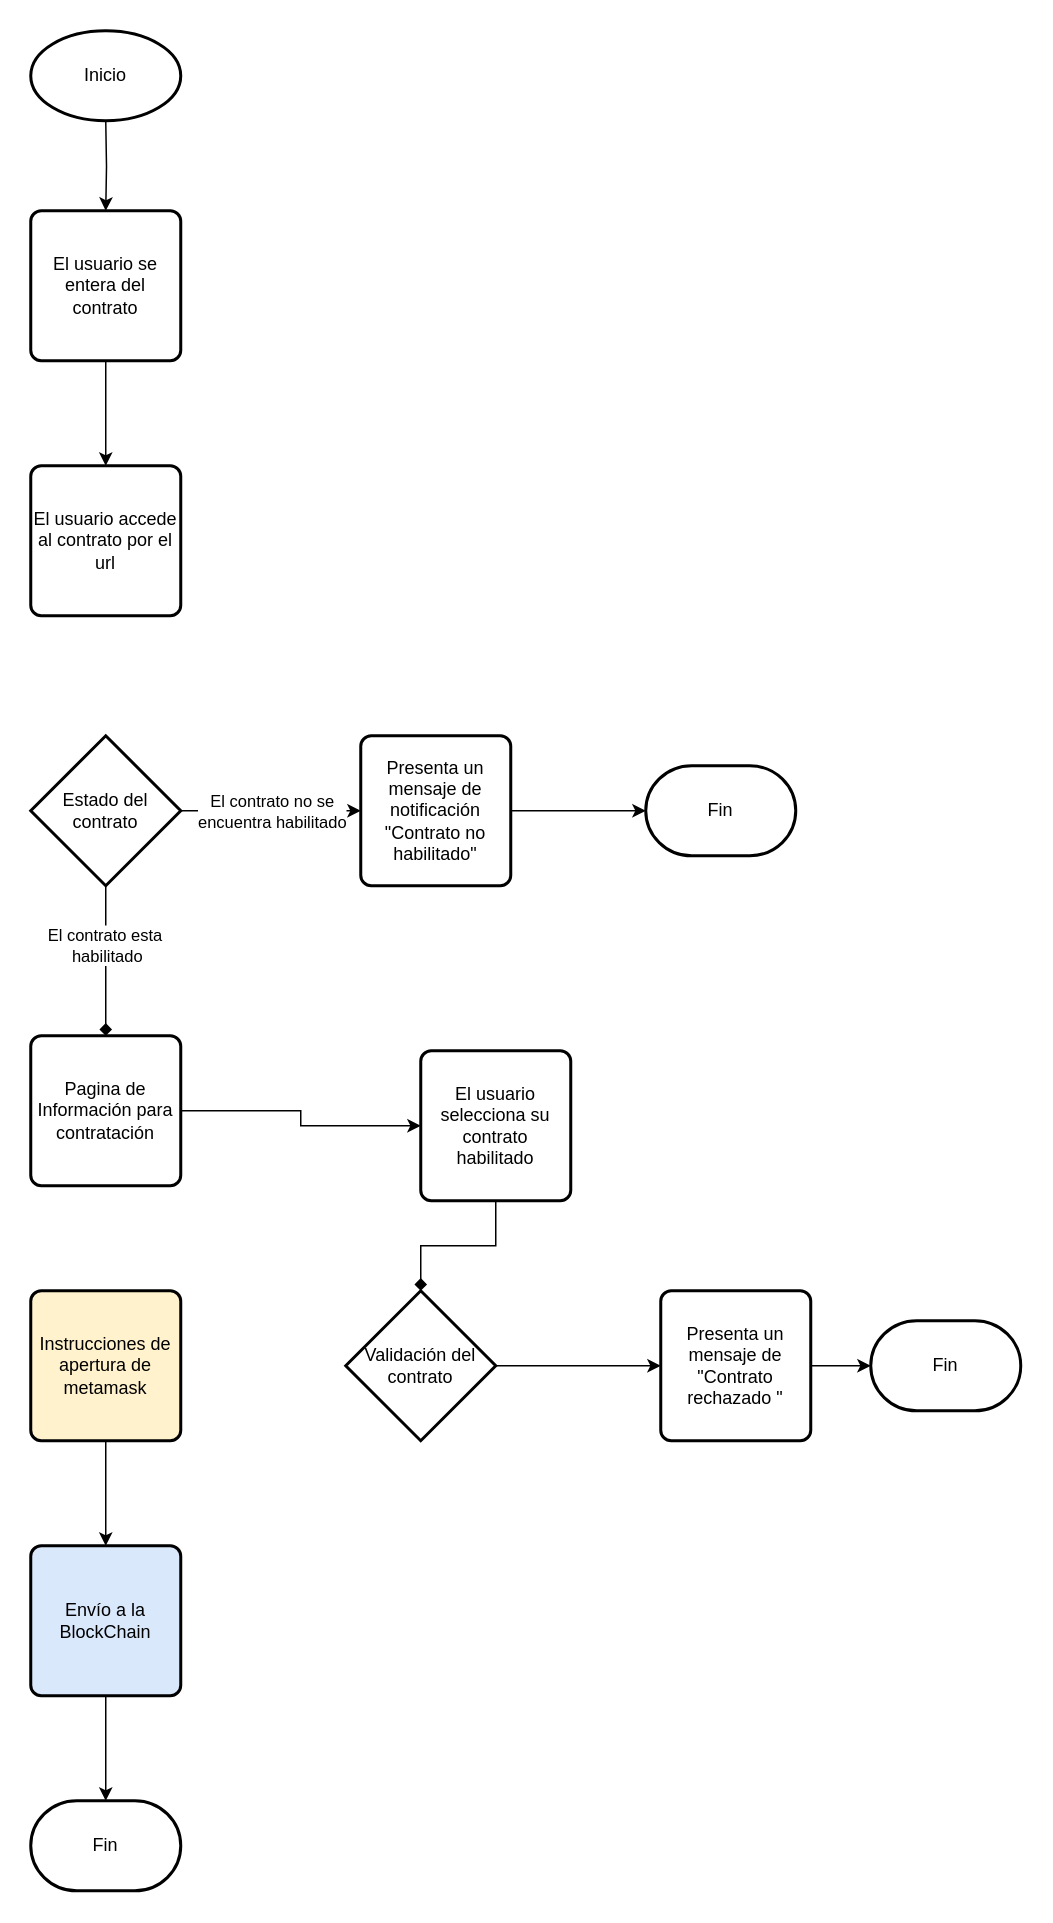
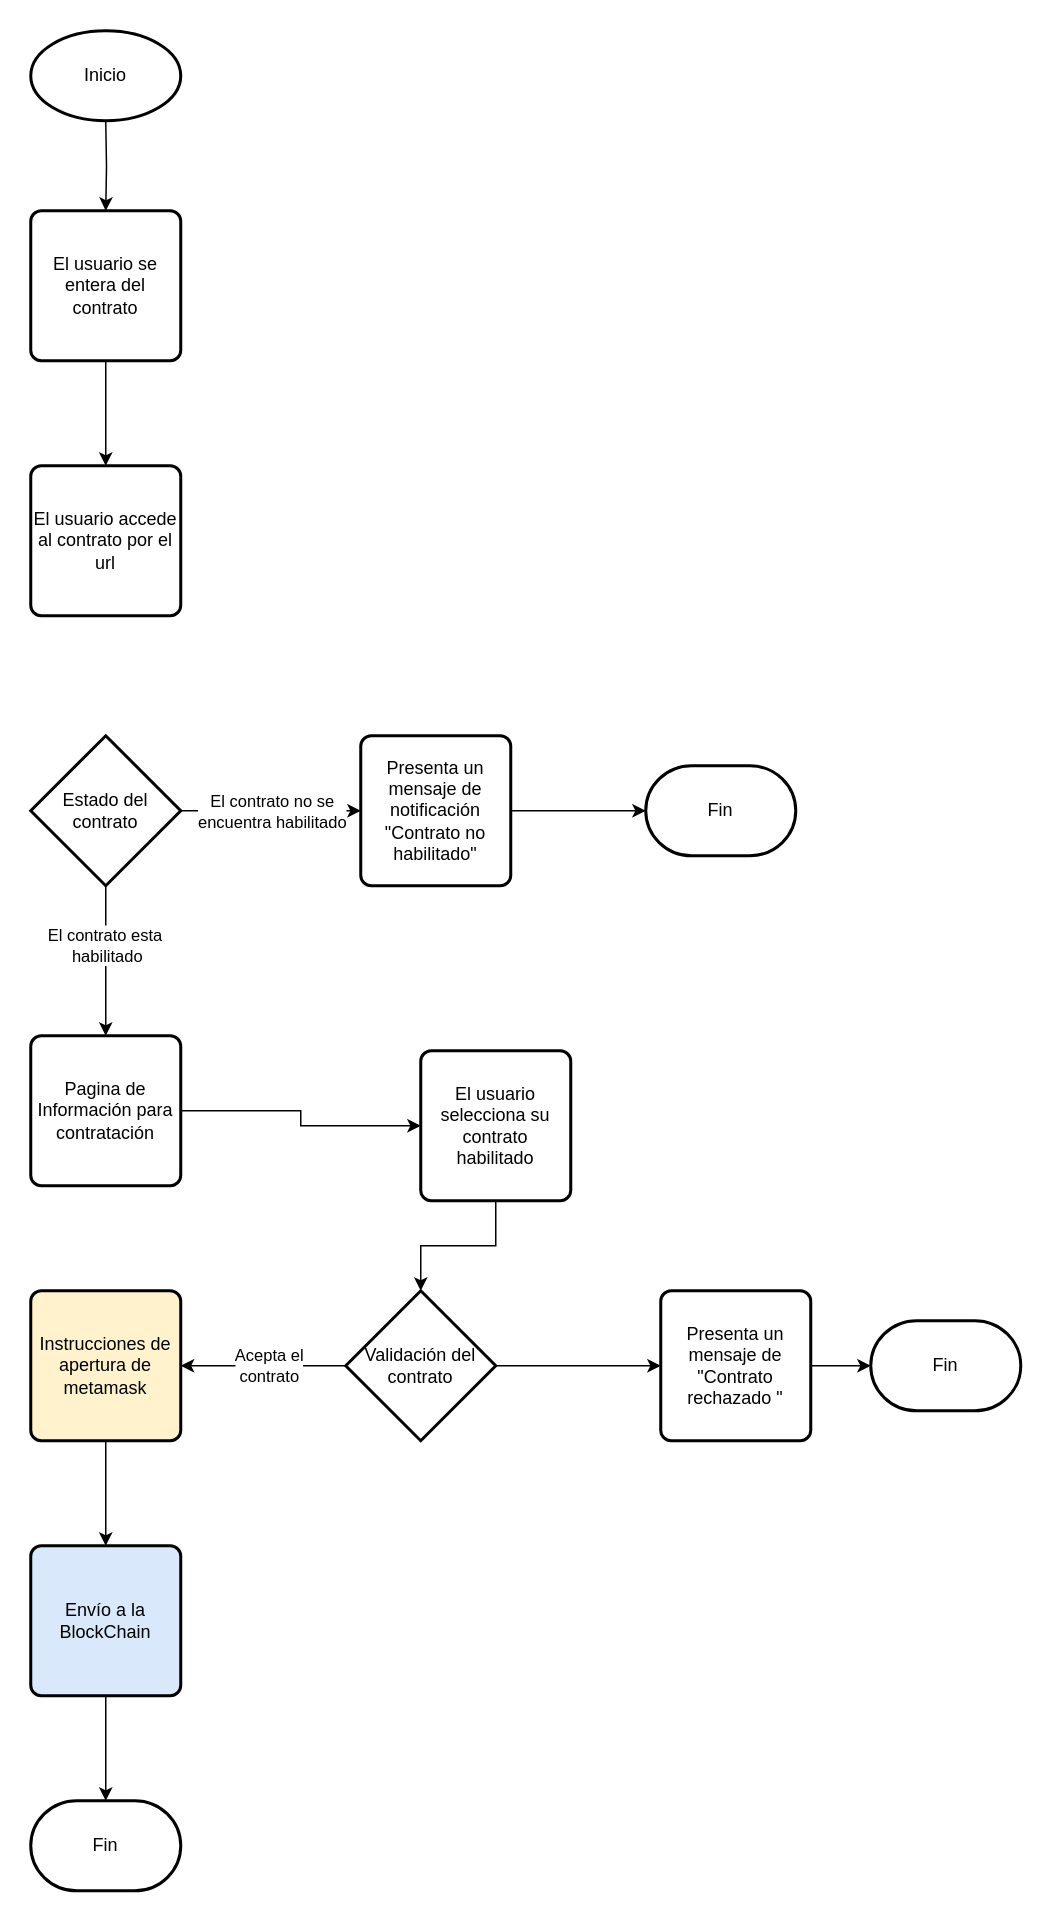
edge "Estado del contrato" -> "Pagina de Información para contratación": arrowhead diamond -> classic
edge "El usuario selecciona su contrato habilitado" -> "Validación del contrato": arrowhead diamond -> classic
edge "Validación del contrato" -> "Instrucciones de apertura de metamask": added, label "Acepta el contrato"
